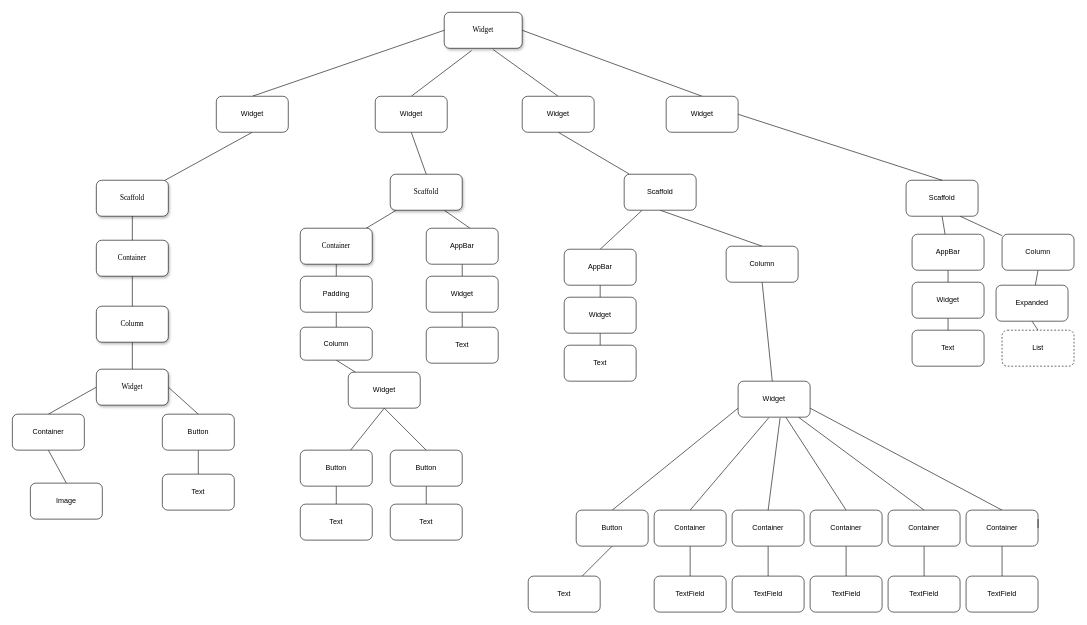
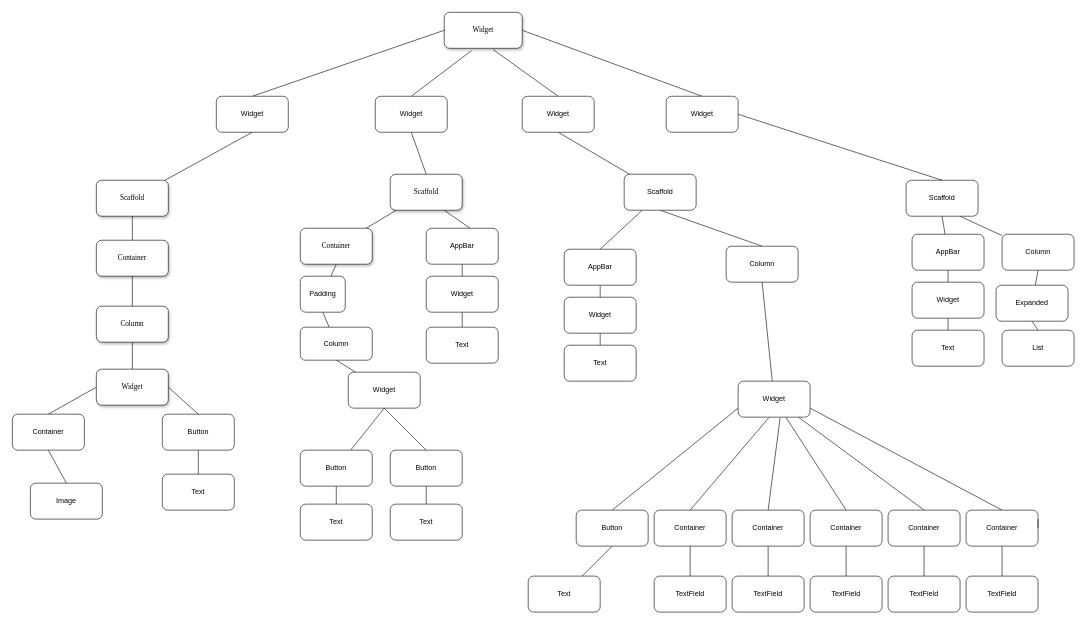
node "Padding": size 72x36 -> 45x36
node "List": style dashed -> solid
